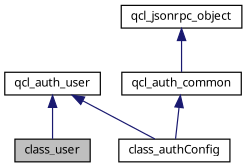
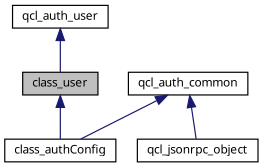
edge "qcl_auth_common" -> "qcl_jsonrpc_object": reversed
edge "class_authConfig" -> "qcl_auth_user": now "class_authConfig" -> "class_user"
